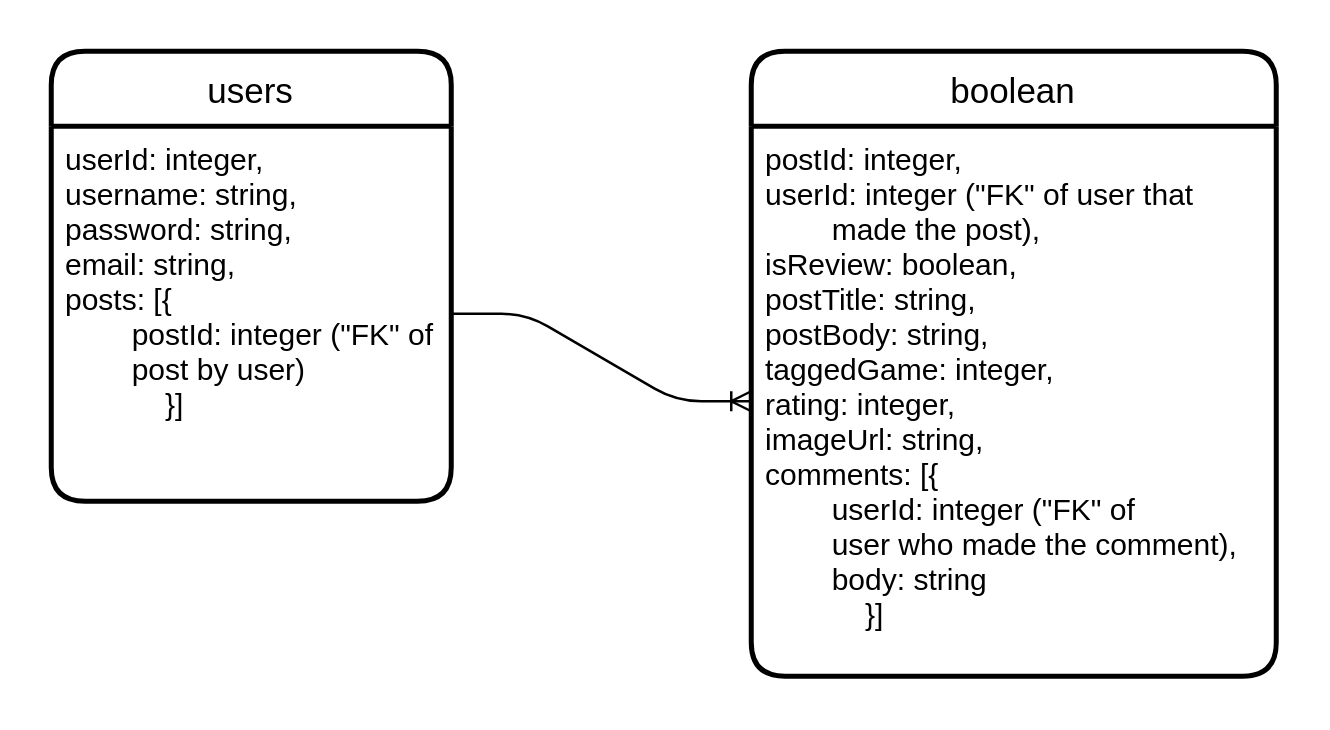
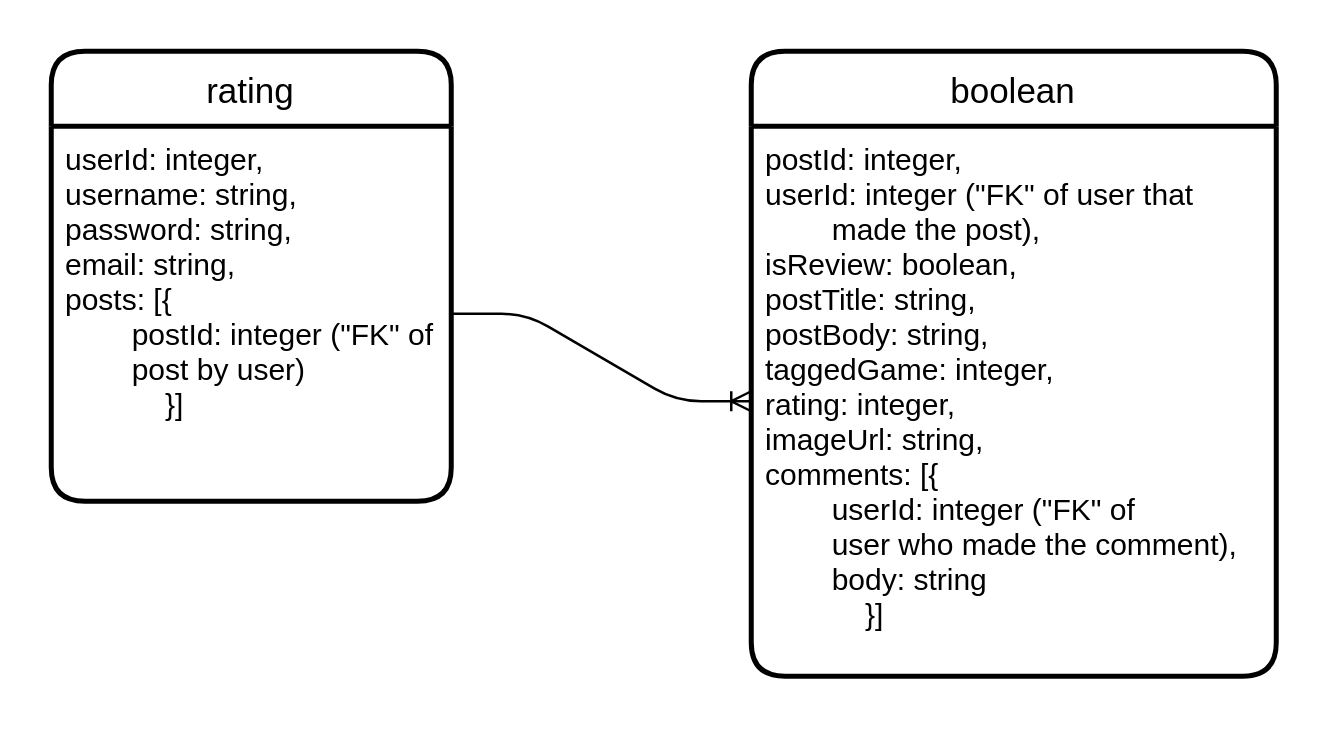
node "users": label "users" -> "rating"
